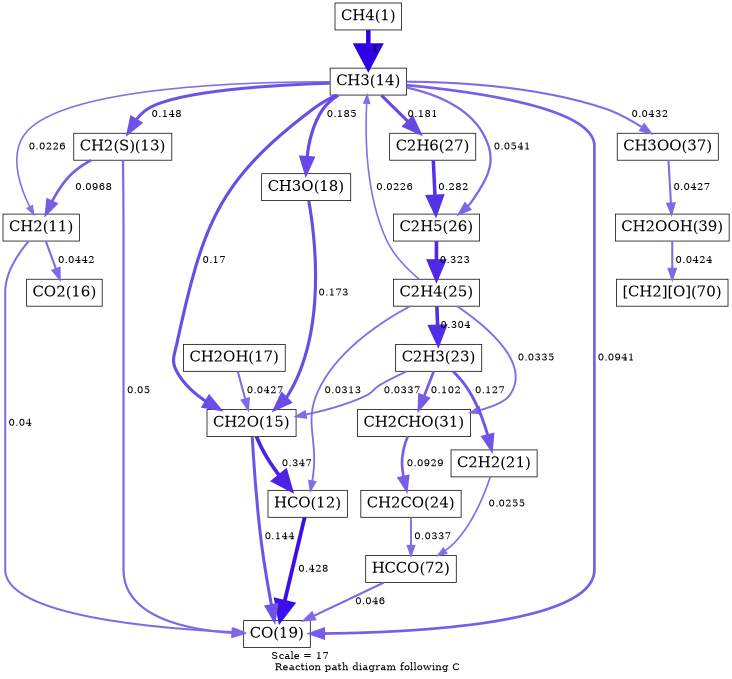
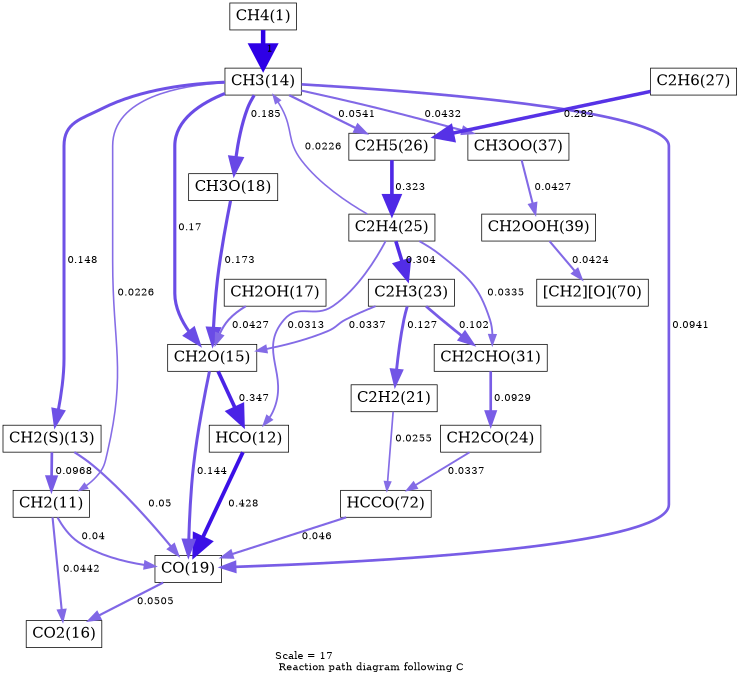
edge "CH3(14)" -> "C2H6(27)": removed, label "0.181"
edge "CO(19)" -> "CO2(16)": added, label "0.0505"
